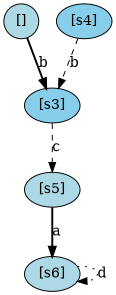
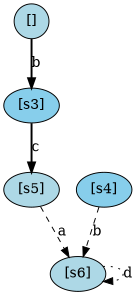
edge "[s4]" -> "[s3]": now "[s4]" -> "[s6]"
edge "[s3]" -> "[s5]": style dashed -> bold
edge "[s5]" -> "[s6]": style bold -> dashed
